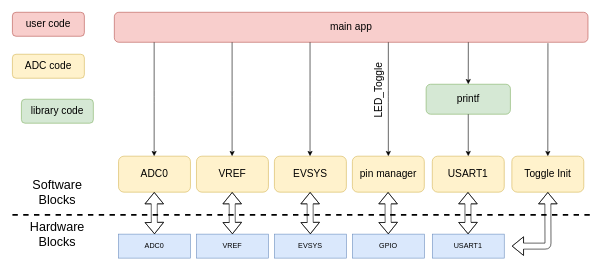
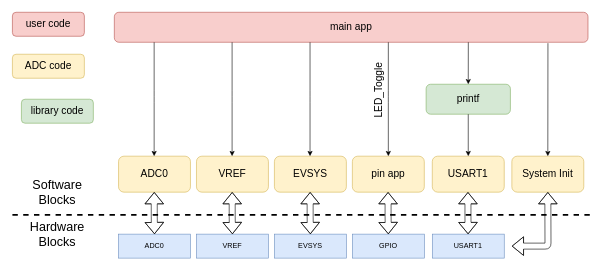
node "pin manager": label "pin manager" -> "pin app"
node "Toggle Init": label "Toggle Init" -> "System Init"
